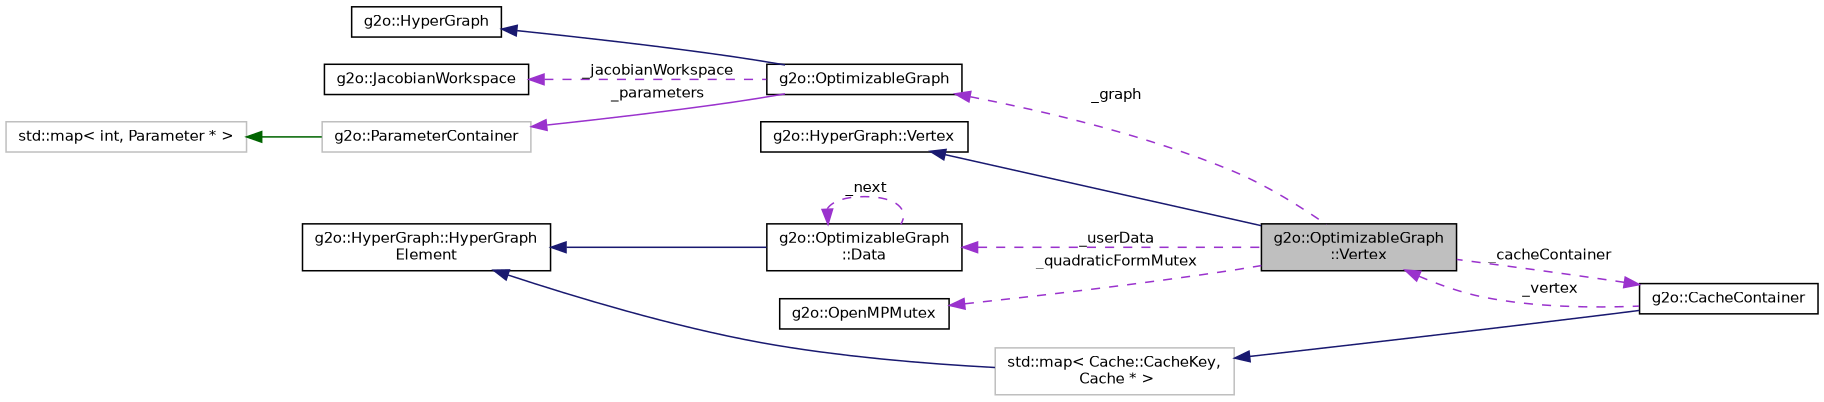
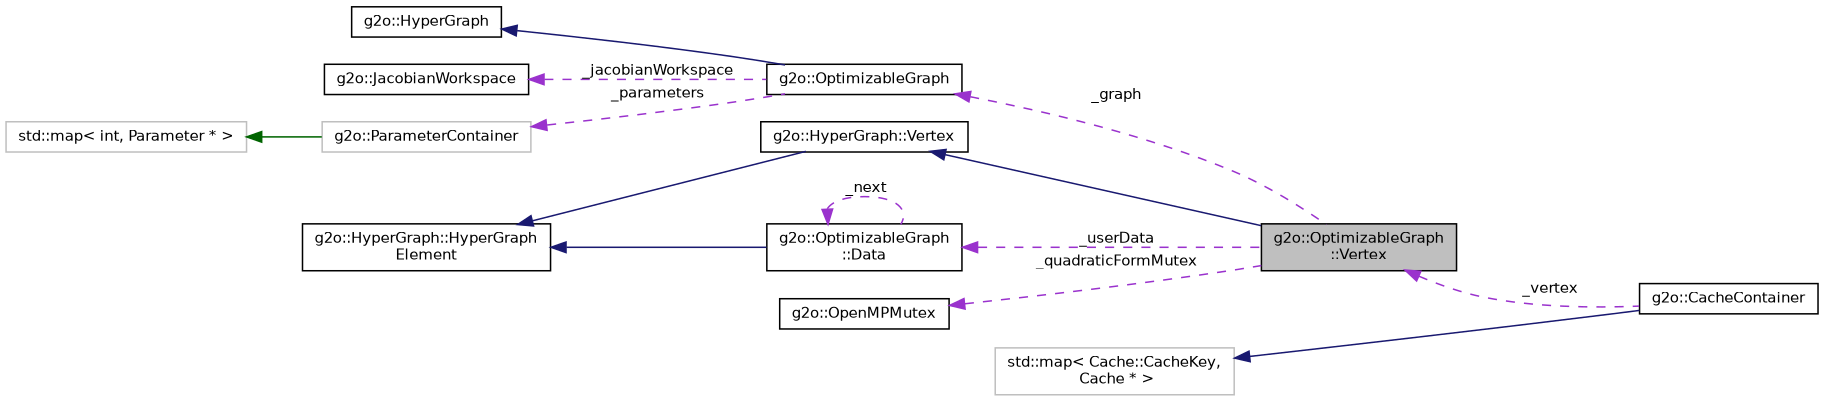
edge "g2o::OptimizableGraph" -> "g2o::ParameterContainer": style solid -> dashed
edge "g2o::OptimizableGraph ::Vertex" -> "g2o::CacheContainer": removed, label "_cacheContainer"
edge "std::map< Cache::CacheKey, Cache * >" -> "g2o::HyperGraph::HyperGraph Element": now "g2o::HyperGraph::Vertex" -> "g2o::HyperGraph::HyperGraph Element"
